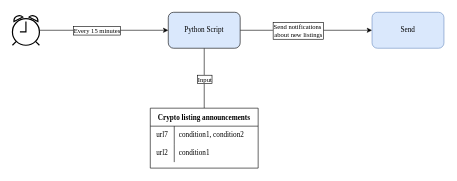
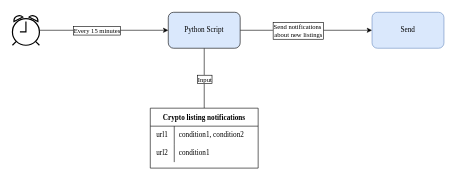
node "Crypto listing announcements": label "Crypto listing announcements" -> "Crypto listing notifications"
node "url7": label "url7" -> "url1"
